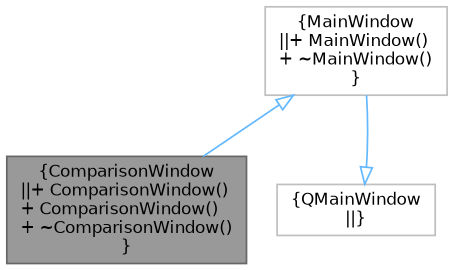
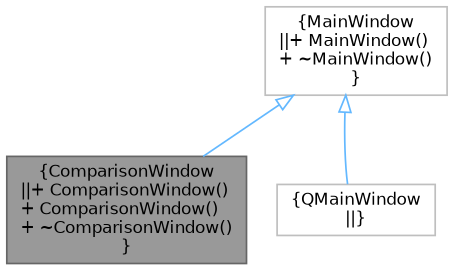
edge "{MainWindow ||+ MainWindow() + ~MainWindow() }" -> "{QMainWindow ||}": reversed
